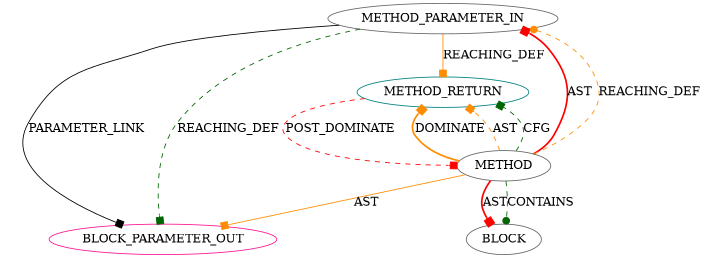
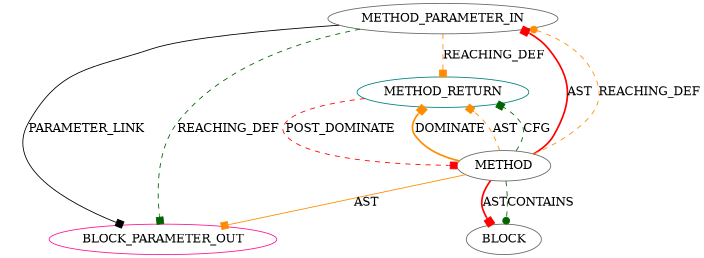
edge "METHOD_PARAMETER_IN" -> "METHOD_RETURN": style solid -> dashed
